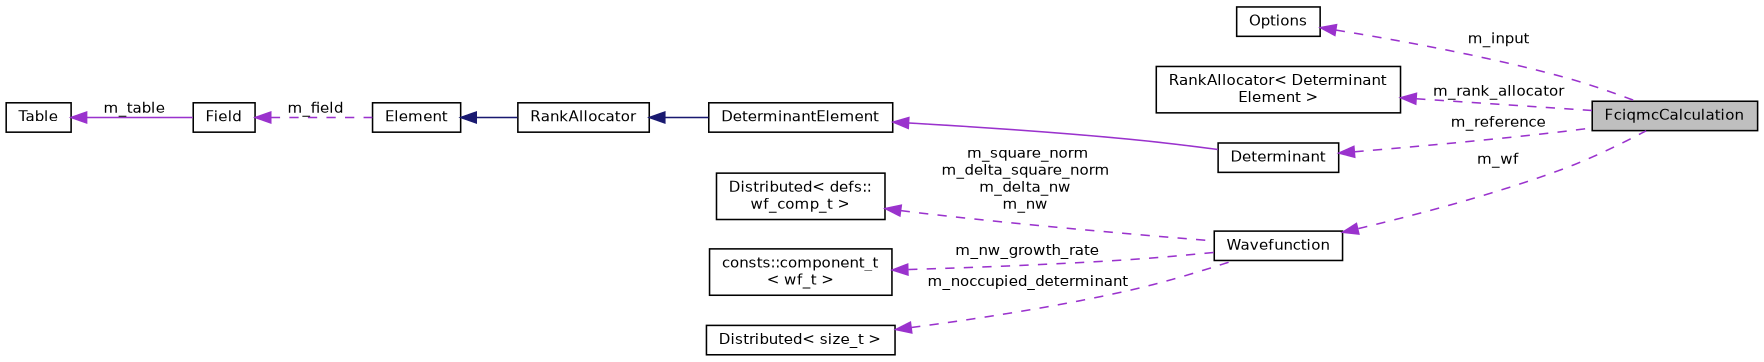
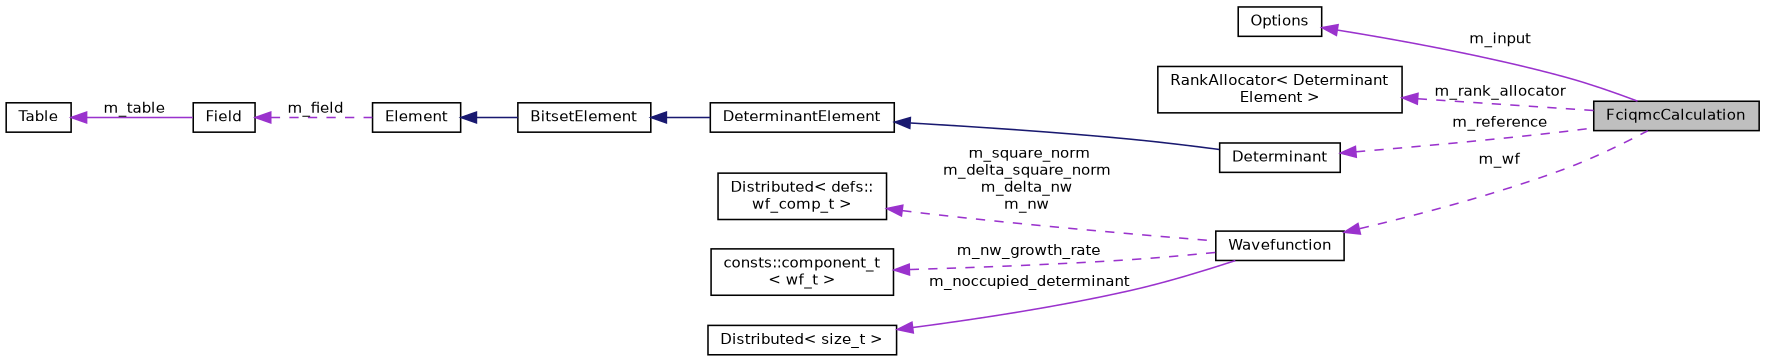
edge "FciqmcCalculation" -> "Options": style dashed -> solid
node "RankAllocator": label "RankAllocator" -> "BitsetElement"
edge "Determinant" -> "DeterminantElement": color darkorchid3 -> midnightblue
edge "Wavefunction" -> "Distributed< size_t >": style dashed -> solid
